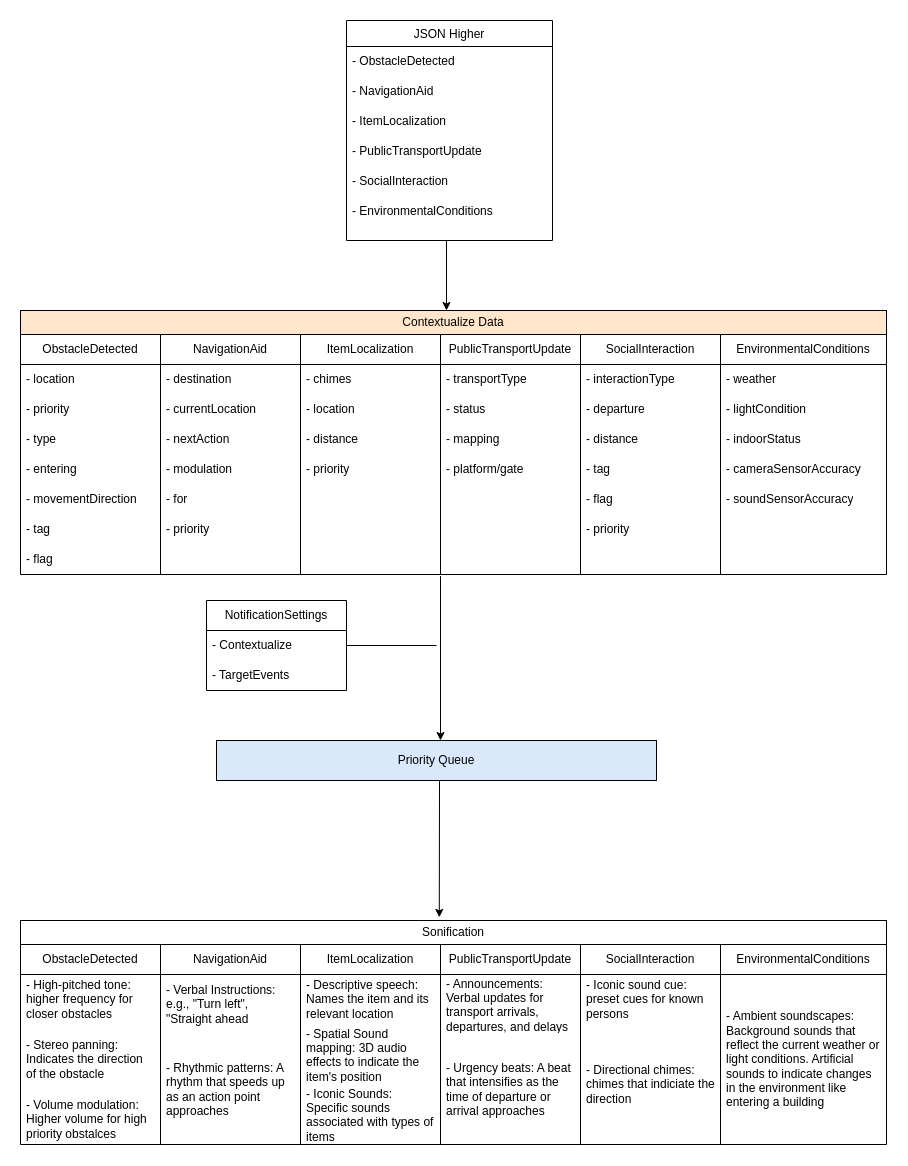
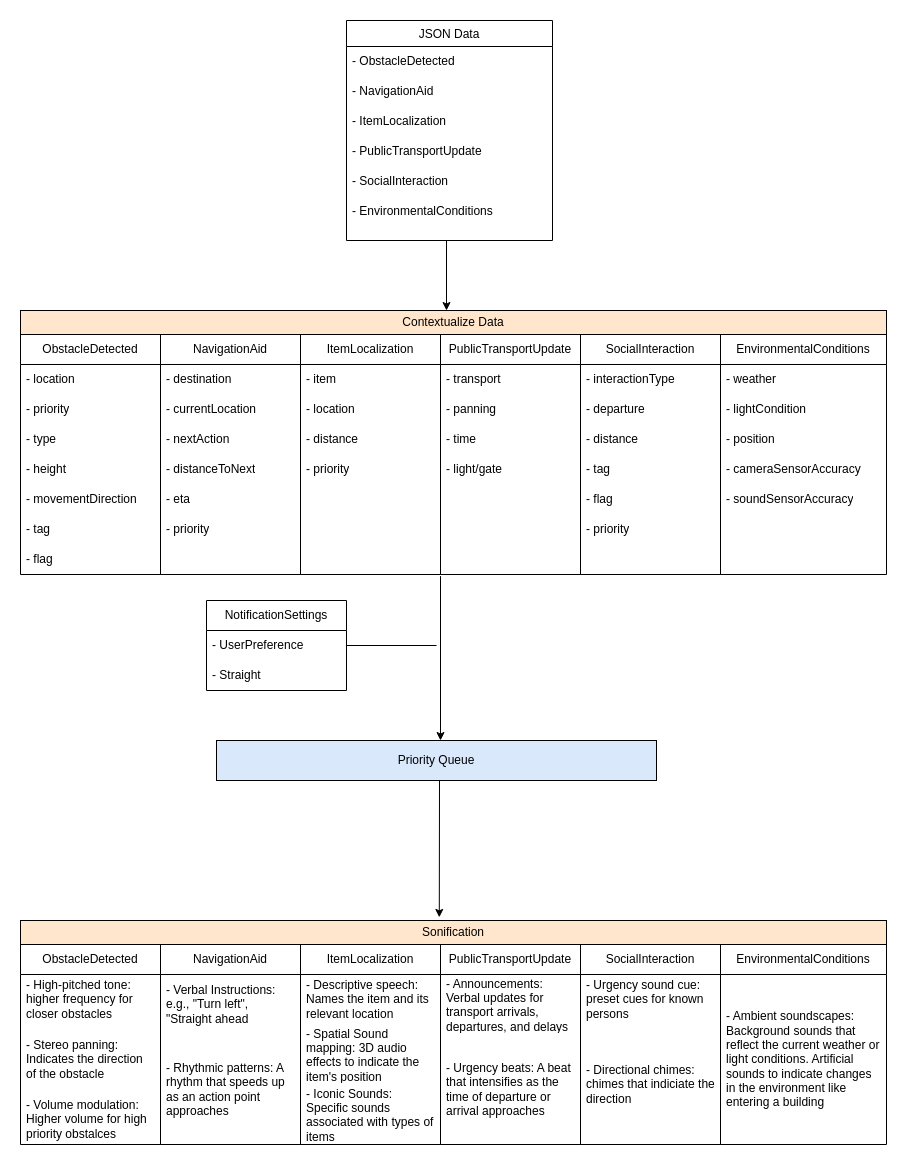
node "JSON Higher": label "JSON Higher" -> "JSON Data"
node "- chimes": label "- chimes" -> "- item"
node "- transportType": label "- transportType" -> "- transport"
node "- status": label "- status" -> "- panning"
node "- mapping": label "- mapping" -> "- time"
node "- indoorStatus": label "- indoorStatus" -> "- position"
node "- entering": label "- entering" -> "- height"
node "- modulation": label "- modulation" -> "- distanceToNext"
node "- platform/gate": label "- platform/gate" -> "- light/gate"
node "- for": label "- for" -> "- eta"
node "- Contextualize": label "- Contextualize" -> "- UserPreference"
node "- TargetEvents": label "- TargetEvents" -> "- Straight"
node "Sonification": fillcolor #ffffff -> #ffe6cc
node "- Iconic sound cue: preset cues for known persons": label "- Iconic sound cue: preset cues for known persons" -> "- Urgency sound cue: preset cues for known persons"
